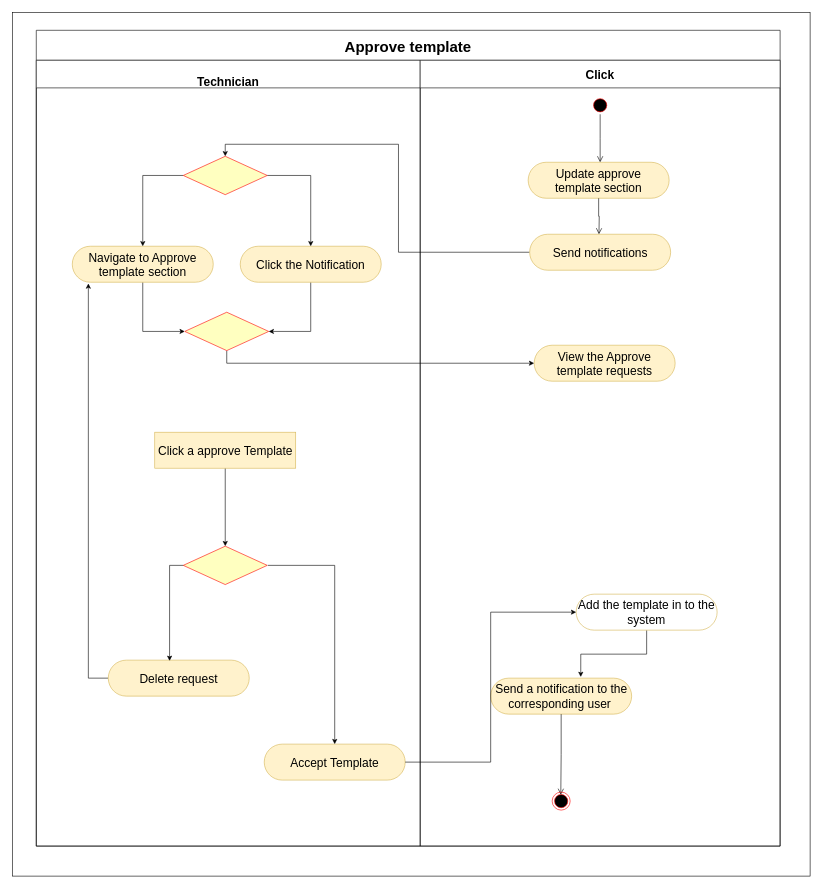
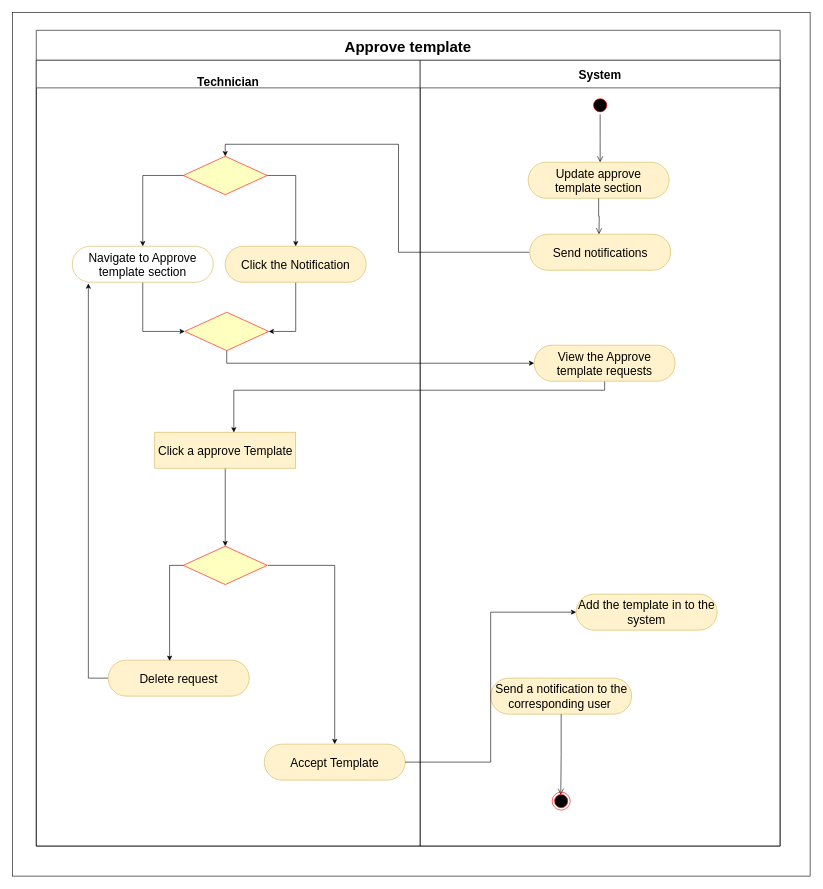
node "Click": label "Click" -> "System"
node "Navigate to Approve template section": fillcolor #fff2cc -> #ffffff
node "Click the Notification": moved (311, 264) -> (296, 264)
edge "View the Approve template requests" -> "Click a approve Template": added
node "Add the template in to the system": fillcolor #ffffff -> #fff2cc
edge "Add the template in to the system" -> "Send a notification to the corresponding user": removed
